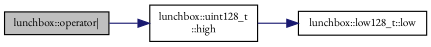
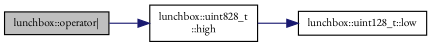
node "lunchbox::uint128_t ::high": label "lunchbox::uint128_t ::high" -> "lunchbox::uint828_t ::high"
node "lunchbox::low128_t::low": label "lunchbox::low128_t::low" -> "lunchbox::uint128_t::low"
